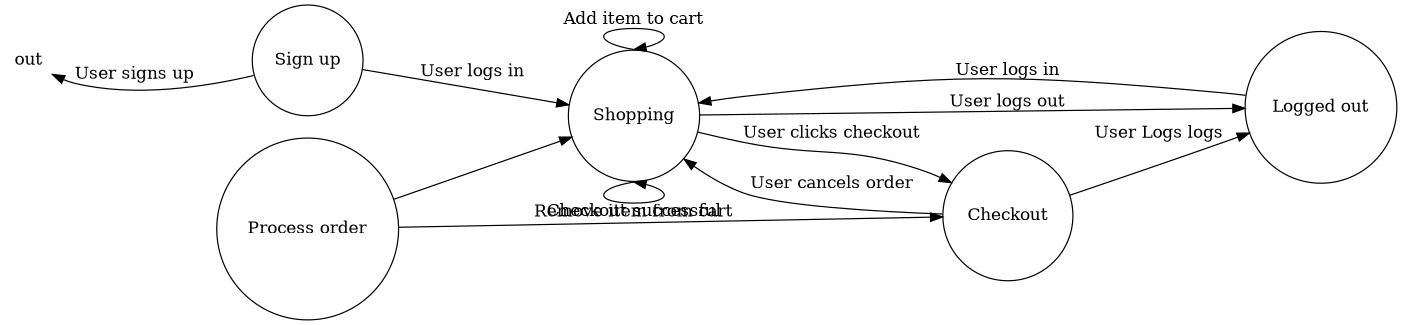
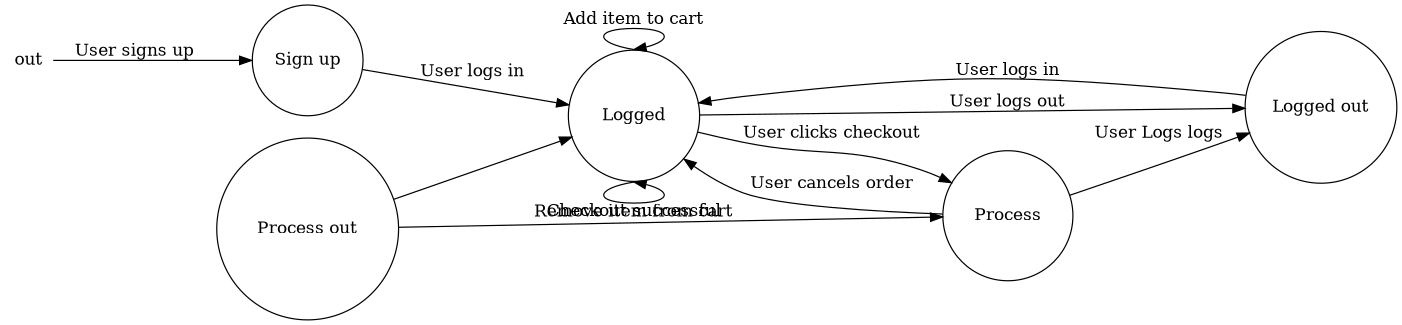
edge "Sign up" -> "out": reversed
node "Shopping": label "Shopping" -> "Logged"
node "Checkout": label "Checkout" -> "Process"
node "Process order": label "Process order" -> "Process out"
